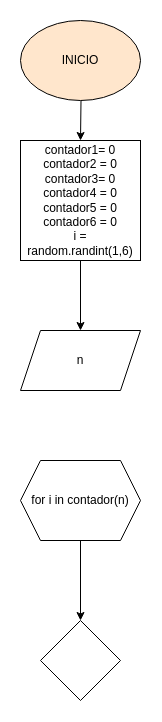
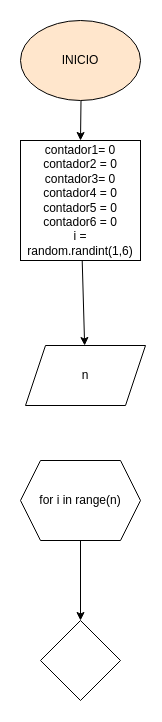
node "n": moved (81, 361) -> (86, 376)
node "for i in contador(n)": label "for i in contador(n)" -> "for i in range(n)"
